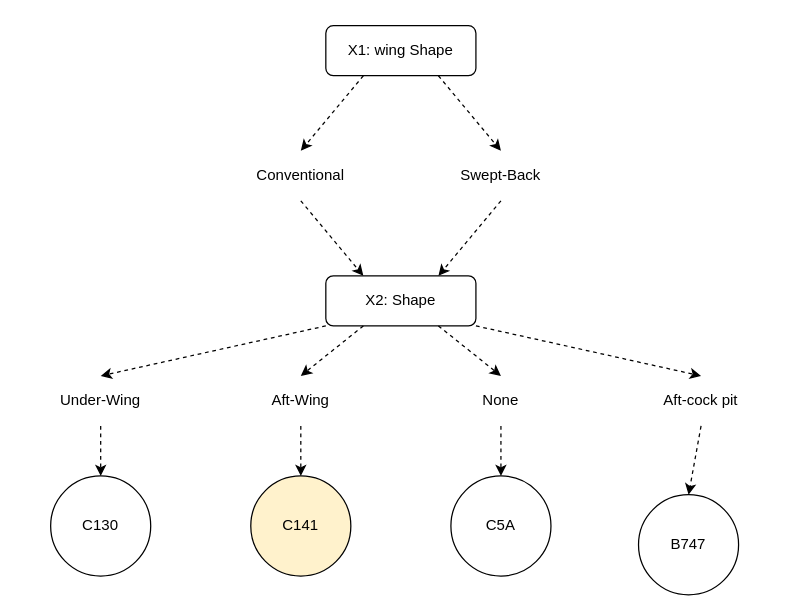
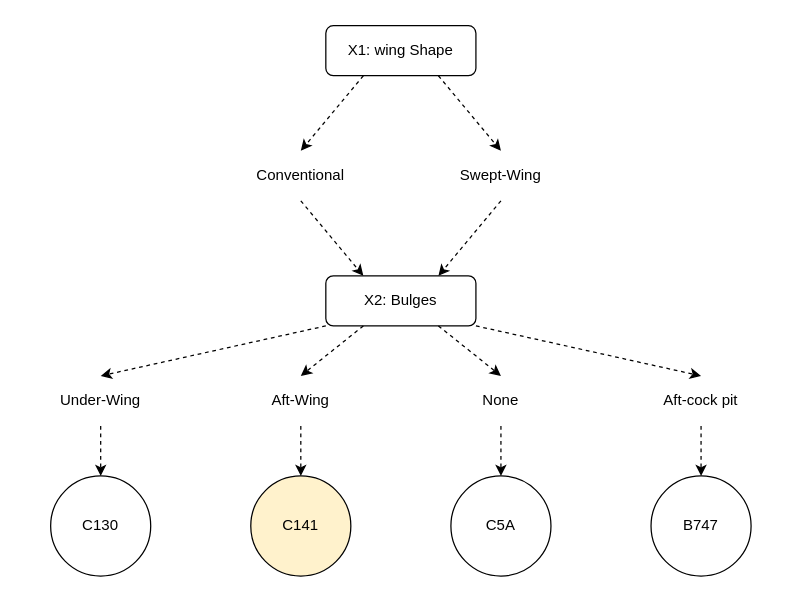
node "Swept-Back": label "Swept-Back" -> "Swept-Wing"
node "X2: Shape": label "X2: Shape" -> "X2: Bulges"
node "B747": moved (688, 544) -> (701, 526)
